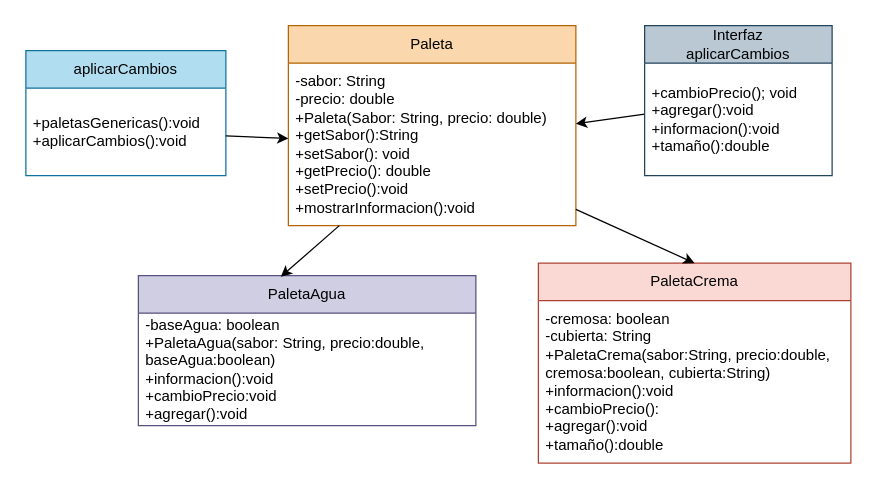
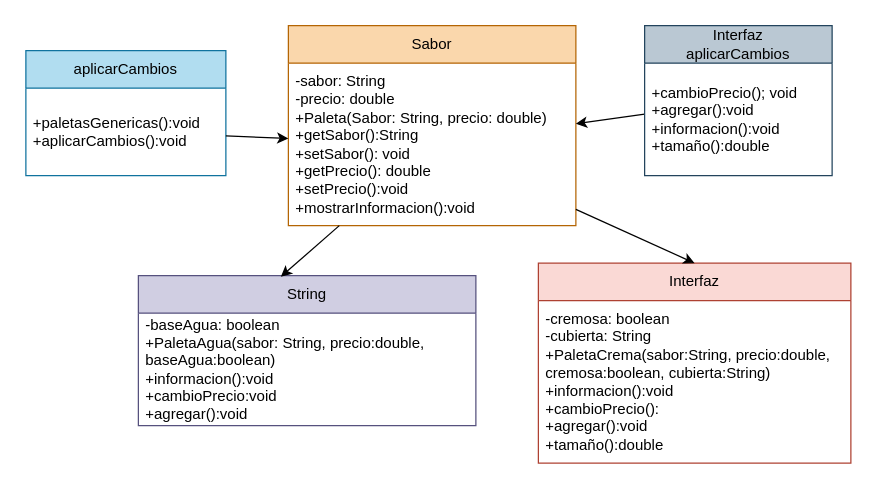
node "Paleta": label "Paleta" -> "Sabor"
node "PaletaCrema": label "PaletaCrema" -> "Interfaz"
node "PaletaAgua": label "PaletaAgua" -> "String"
